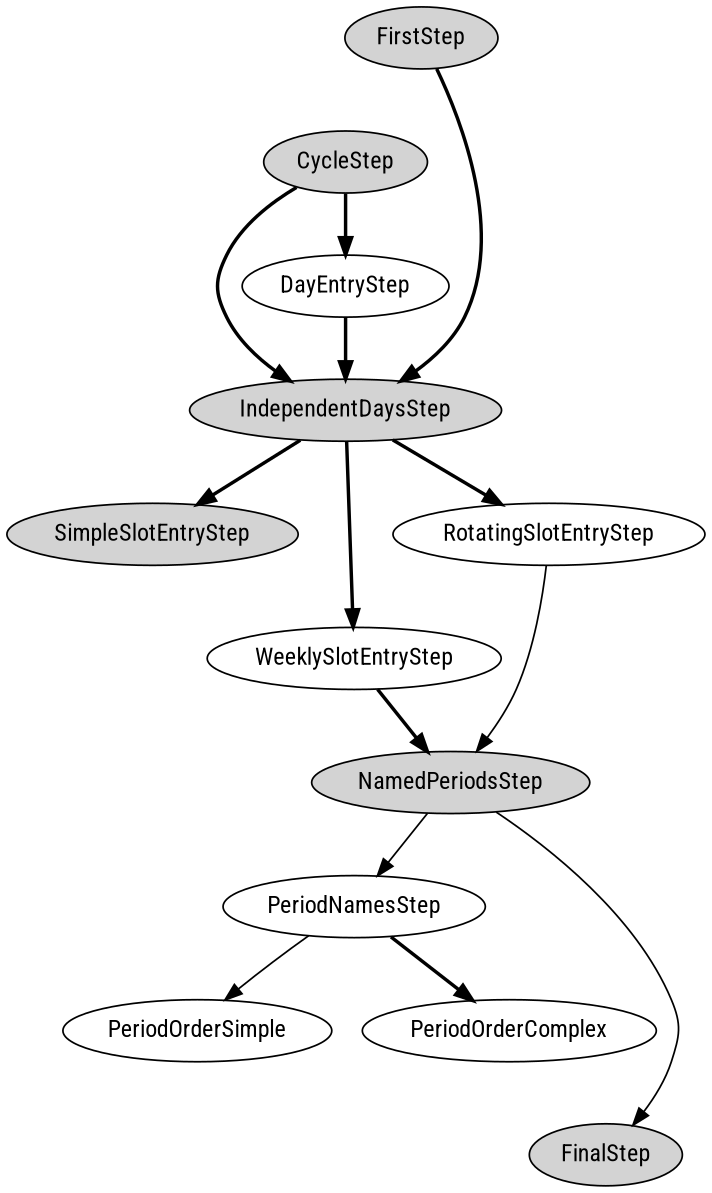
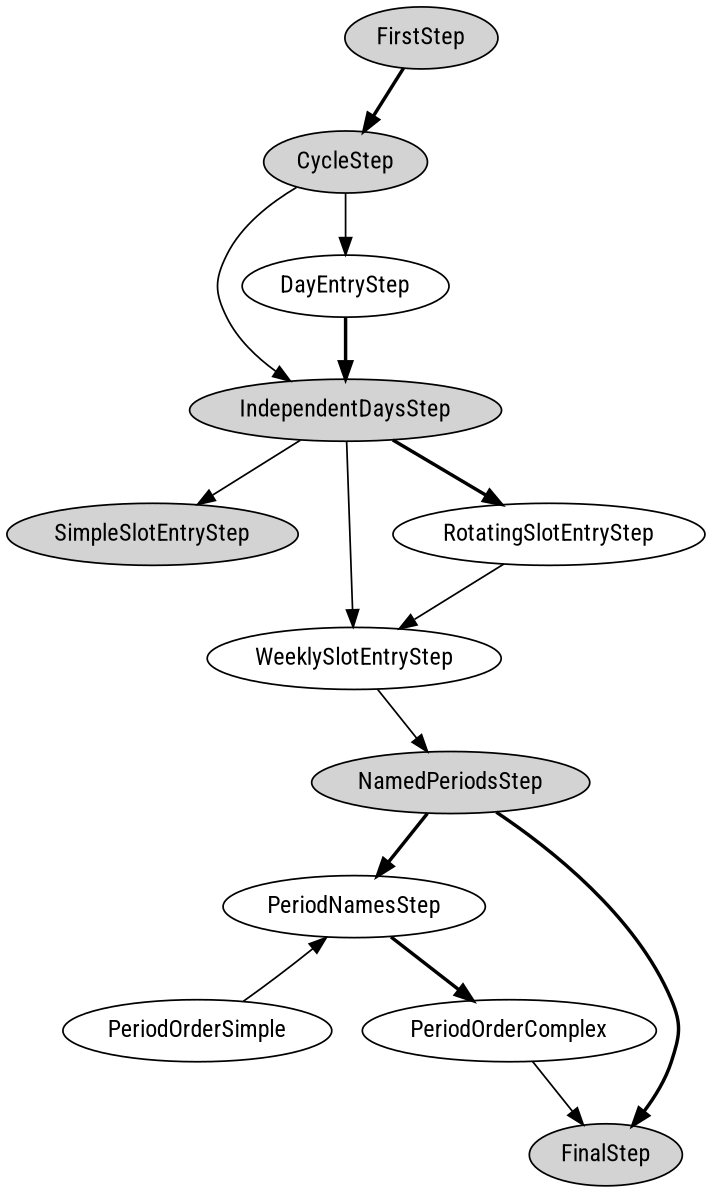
edge "CycleStep" -> "DayEntryStep": style bold -> solid
edge "FirstStep" -> "IndependentDaysStep": now "FirstStep" -> "CycleStep"
edge "CycleStep" -> "IndependentDaysStep": style bold -> solid
edge "IndependentDaysStep" -> "SimpleSlotEntryStep": style bold -> solid
edge "IndependentDaysStep" -> "WeeklySlotEntryStep": style bold -> solid
edge "RotatingSlotEntryStep" -> "NamedPeriodsStep": now "RotatingSlotEntryStep" -> "WeeklySlotEntryStep"
edge "WeeklySlotEntryStep" -> "NamedPeriodsStep": style bold -> solid
edge "NamedPeriodsStep" -> "PeriodNamesStep": style solid -> bold
edge "NamedPeriodsStep" -> "FinalStep": style solid -> bold
edge "PeriodNamesStep" -> "PeriodOrderSimple": reversed
edge "PeriodOrderComplex" -> "FinalStep": added
